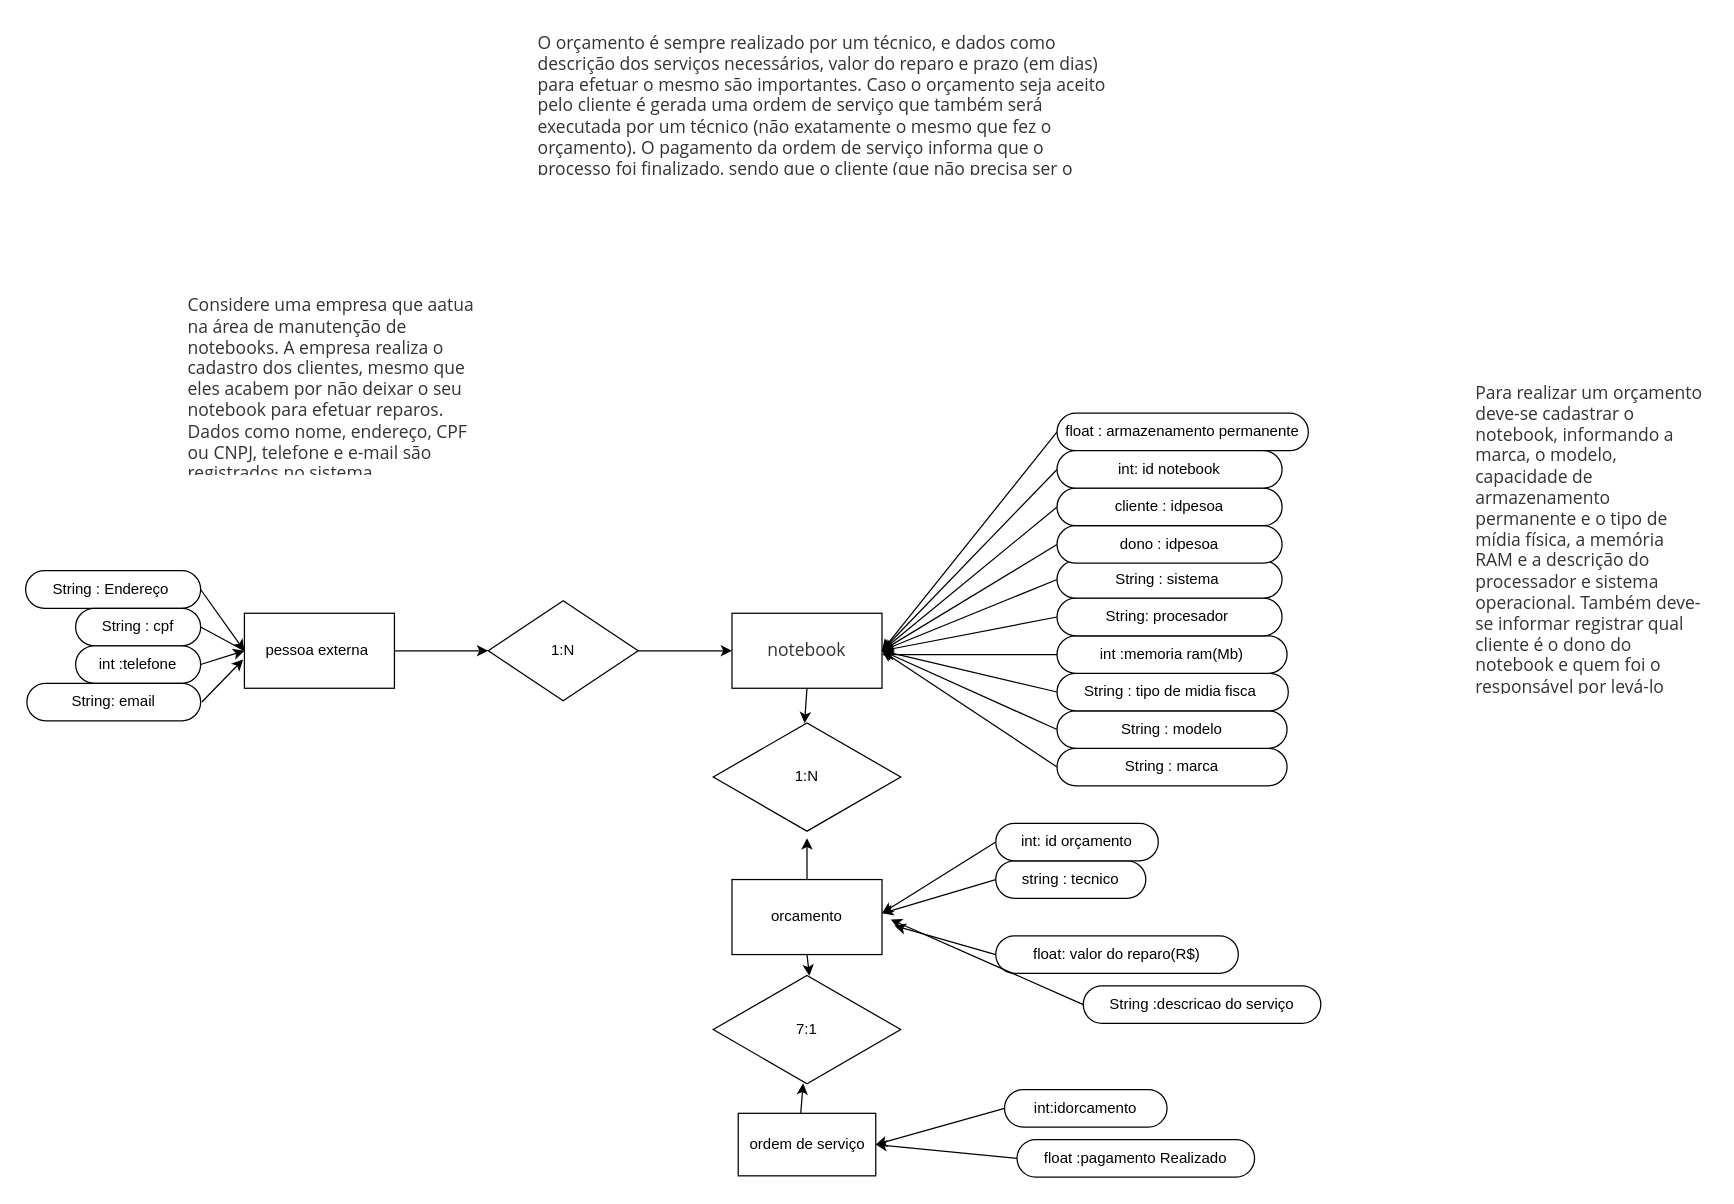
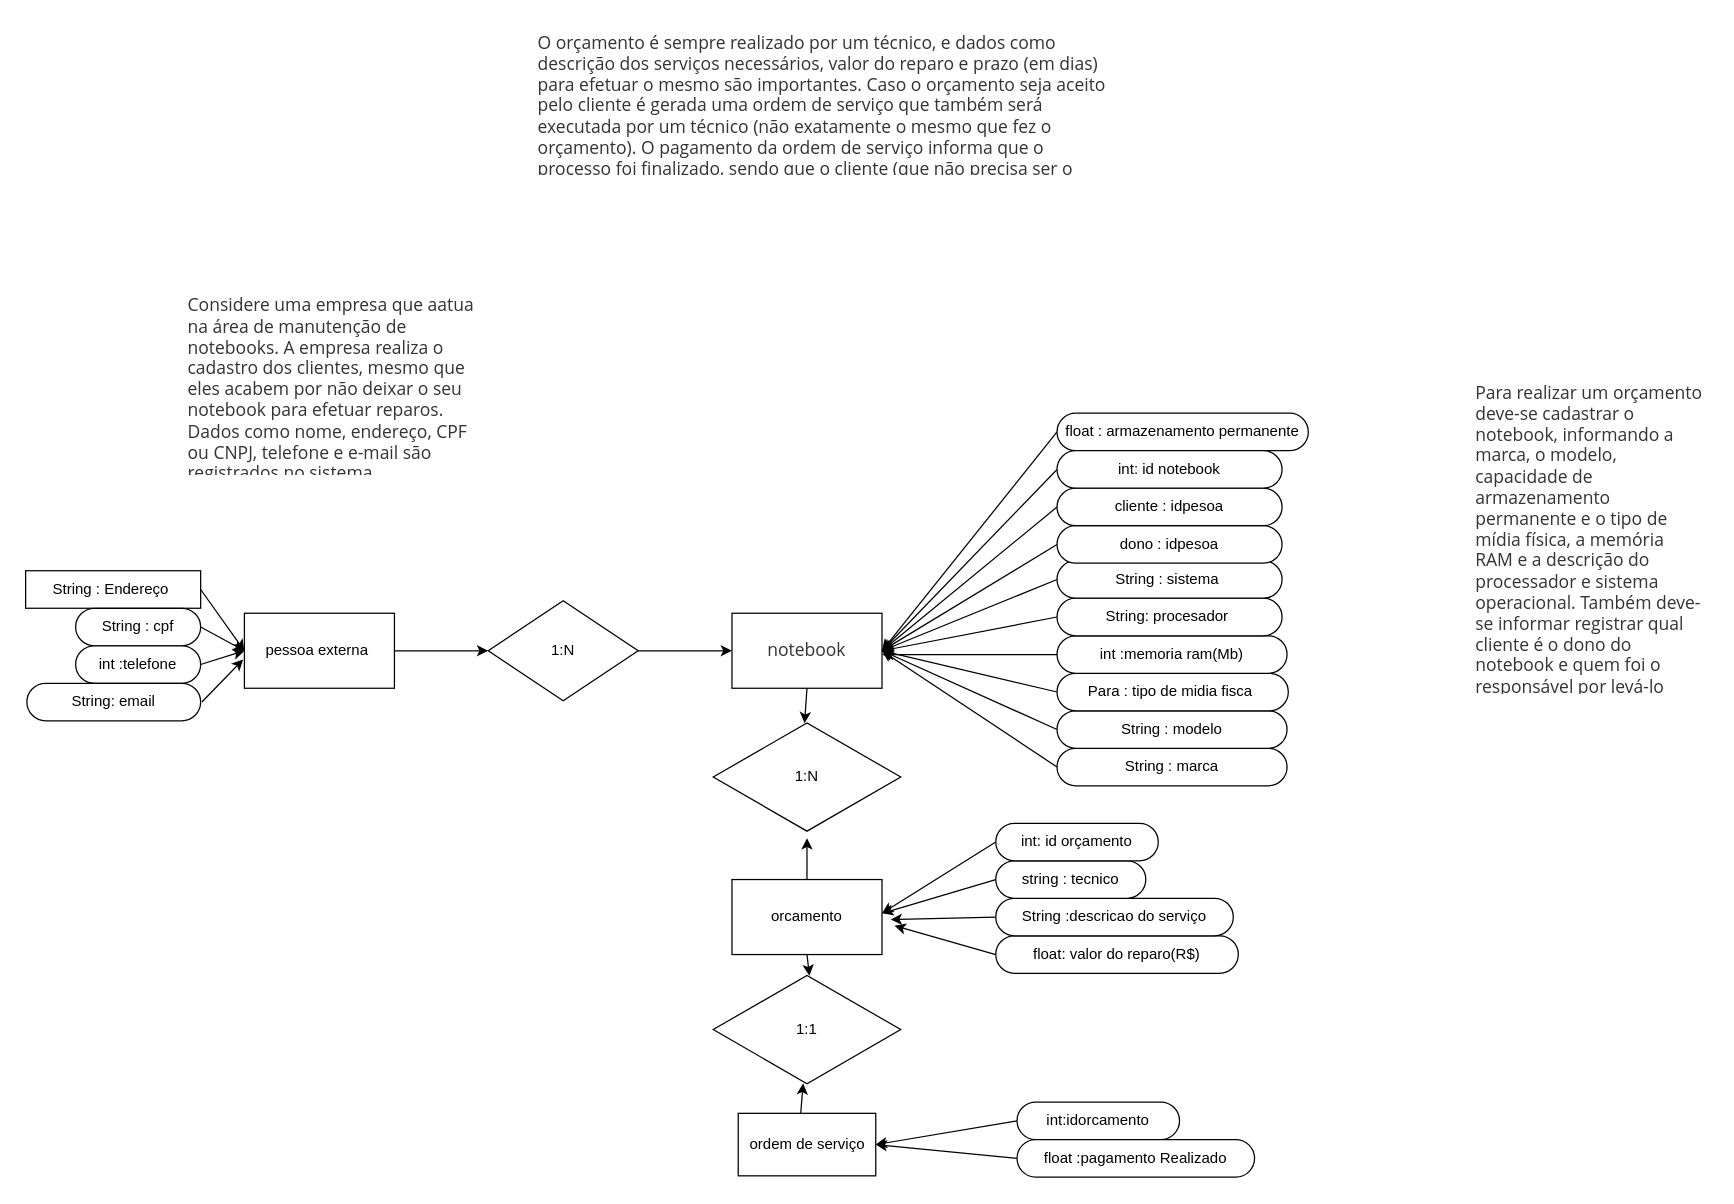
node "String : Endereço": shape rounded rectangle -> rectangle
edge "String : cpf" -- "pessoa externa": arrowhead none -> classic
node "String : tipo de midia fisca": label "String : tipo de midia fisca" -> "Para : tipo de midia fisca"
node "String :descricao do serviço": moved (1202, 1004) -> (1114, 917)
node "7:1": label "7:1" -> "1:1"
node "int:idorcamento": moved (1086, 1108) -> (1098, 1121)
